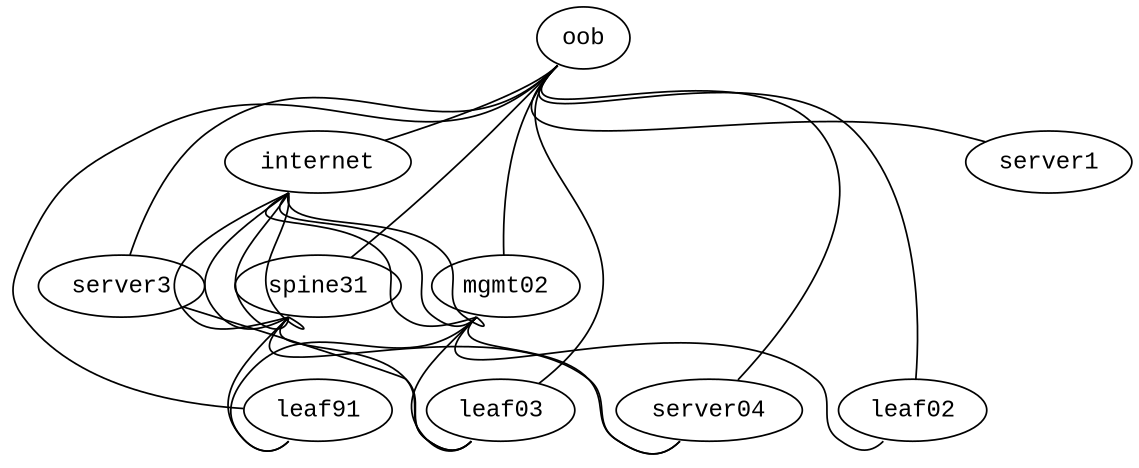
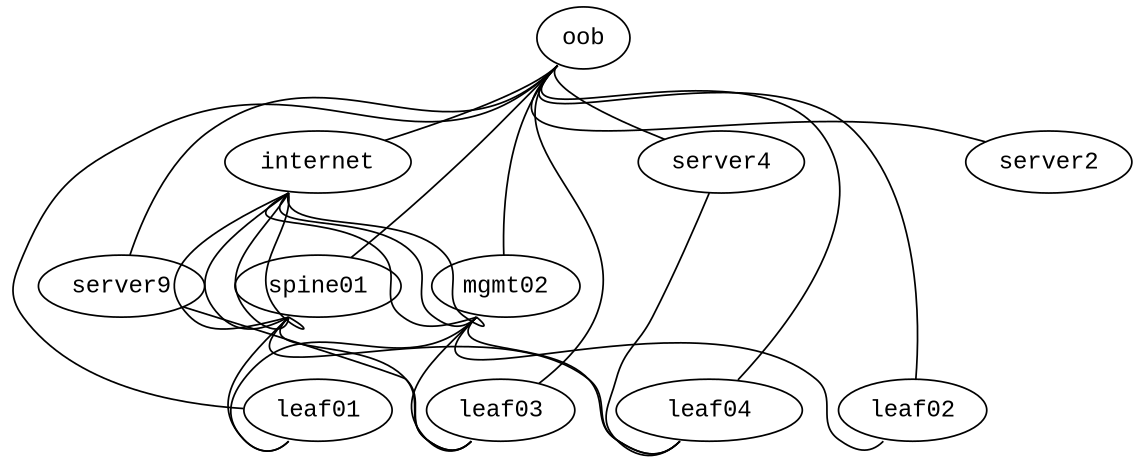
node "server4": added
node "server1": label "server1" -> "server2"
node "server3": label "server3" -> "server9"
node "spine31": label "spine31" -> "spine01"
node "leaf91": label "leaf91" -> "leaf01"
node "server04": label "server04" -> "leaf04"
